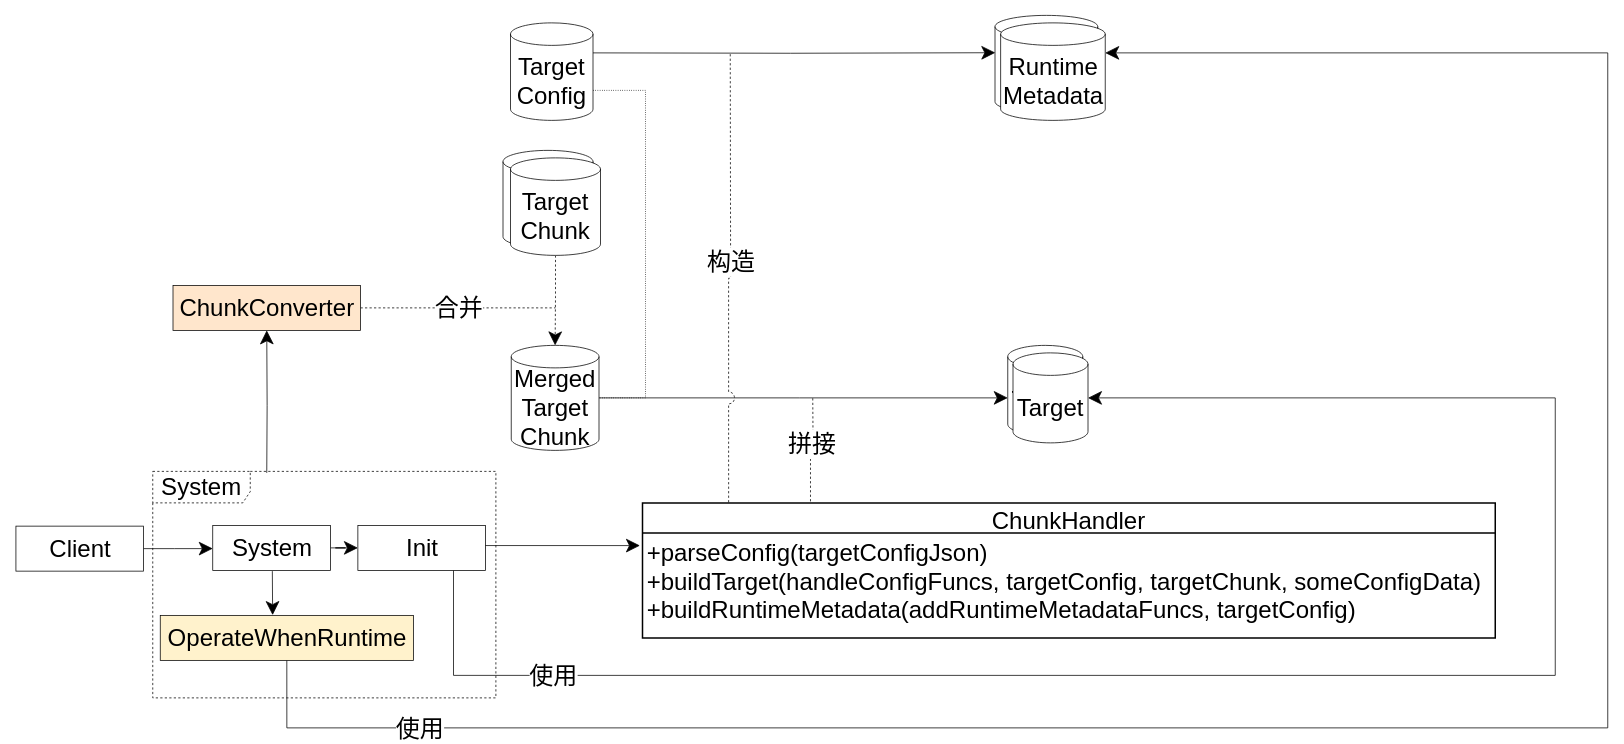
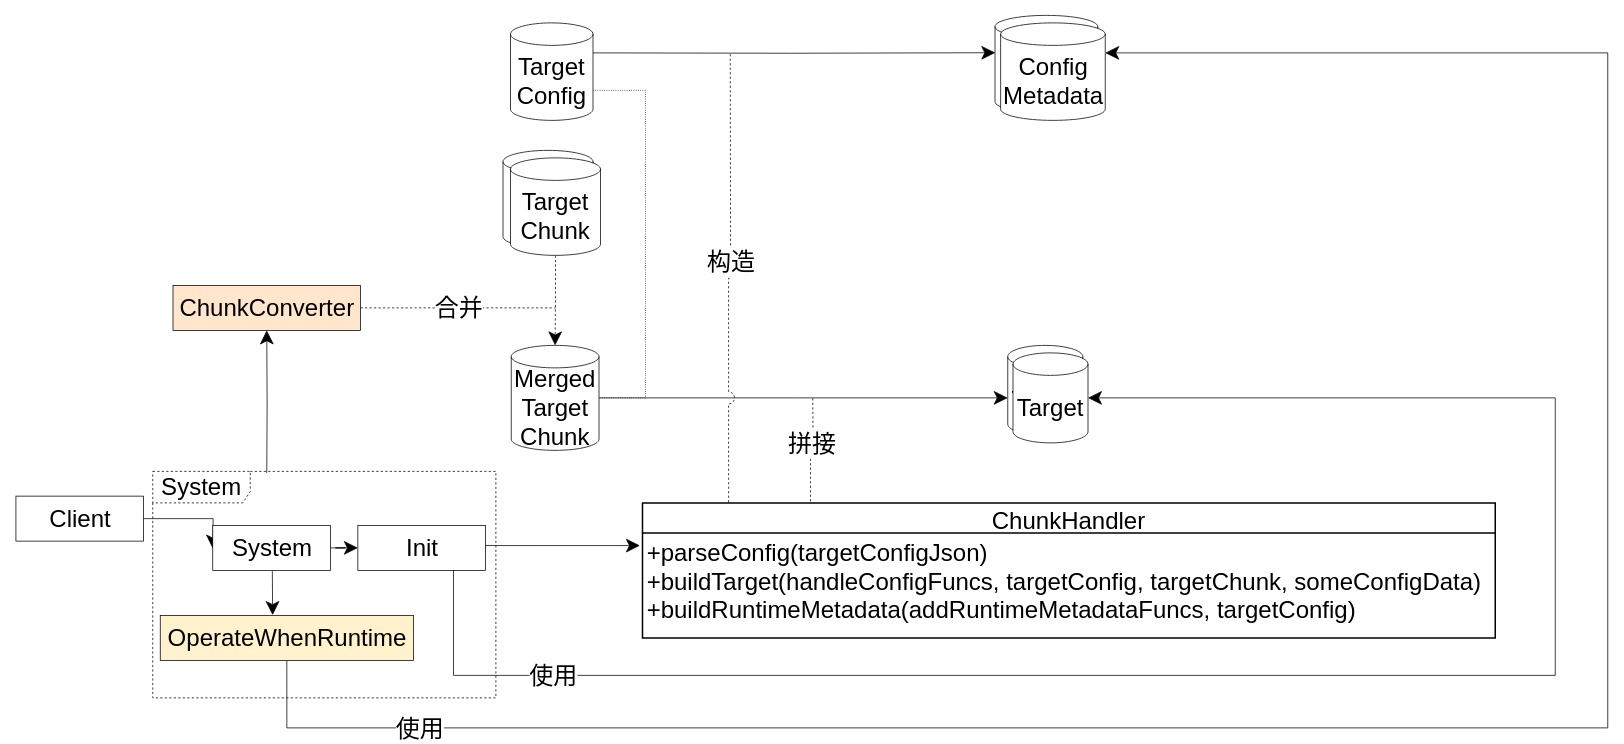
node "Runtime Metadata": label "Runtime Metadata" -> "Config Metadata"
node "Client": moved (80, 549) -> (80, 519)
